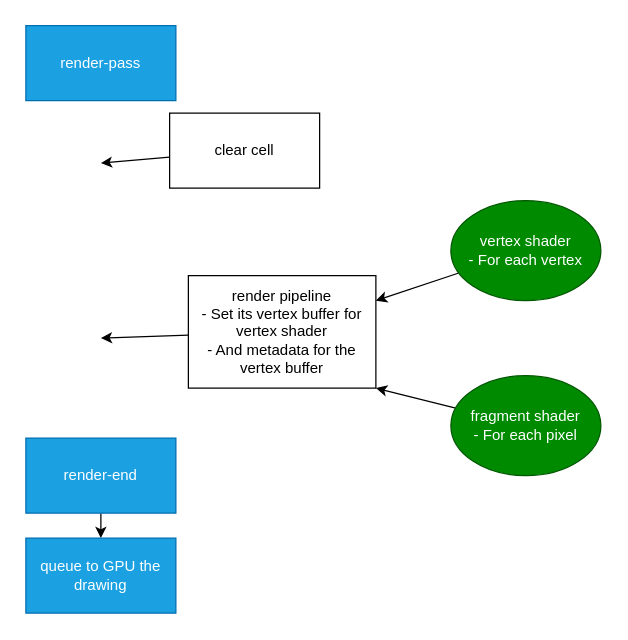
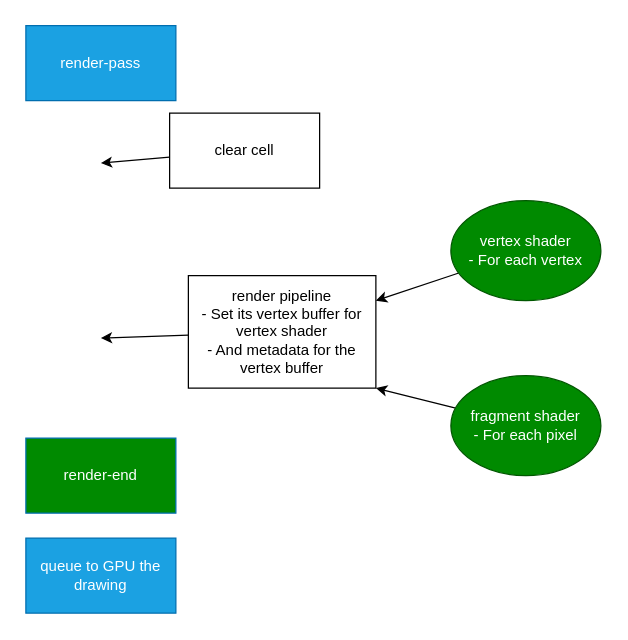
node "render-end": fillcolor #1ba1e2 -> #008a00
edge "render-end" -> "queue to GPU the drawing": removed
